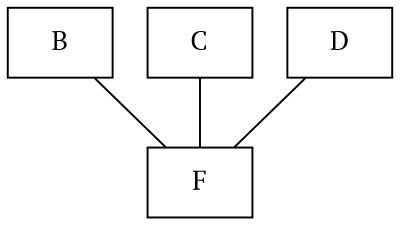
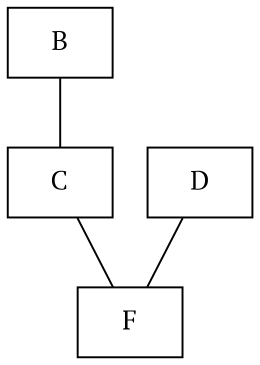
edge "B" -- "F": now "B" -- "C"
